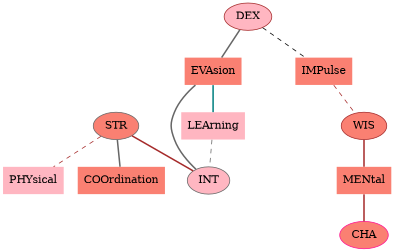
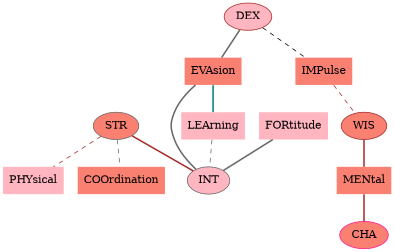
node "FORtitude": added
edge "STR" -- "COOrdination": style bold -> dashed
